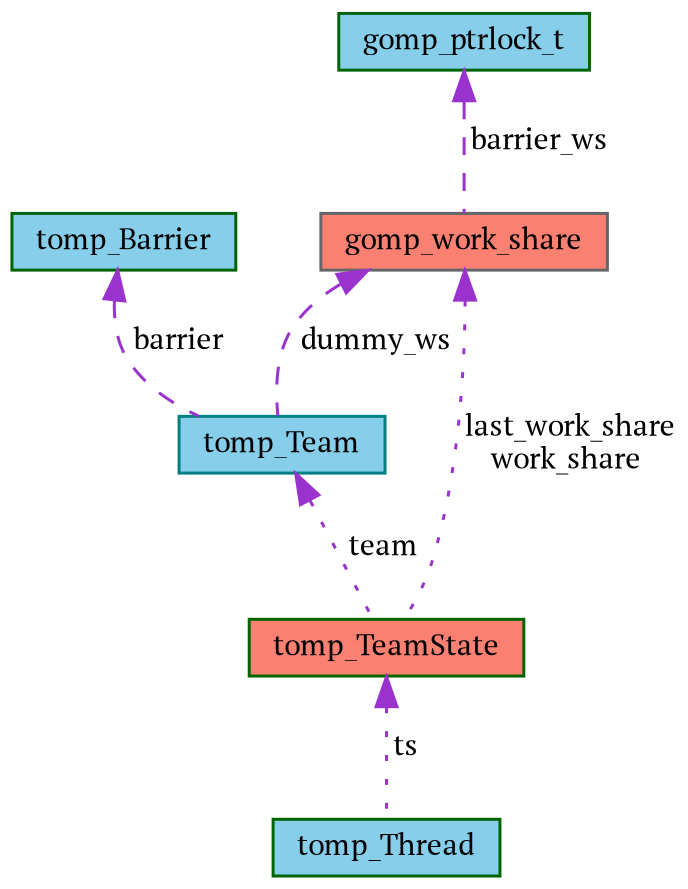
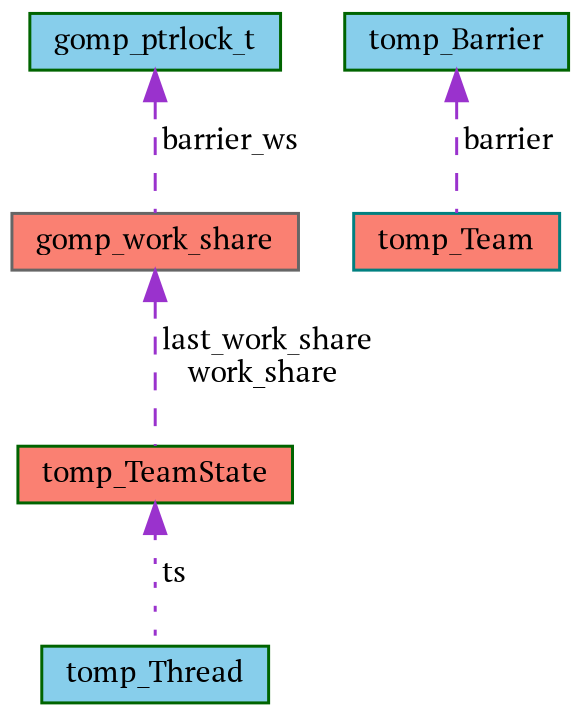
edge "tomp_Team" -> "gomp_work_share": removed, label "dummy_ws"
node "tomp_Team": fillcolor skyblue -> salmon
edge "tomp_TeamState" -> "gomp_work_share": style dotted -> dashed
edge "tomp_TeamState" -> "tomp_Team": removed, label "team"
